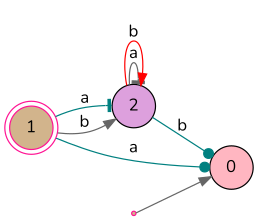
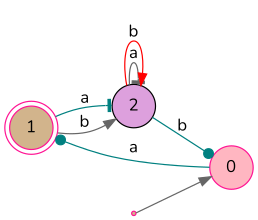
edge "1" -> "0": reversed
node "0": color black -> deeppink
